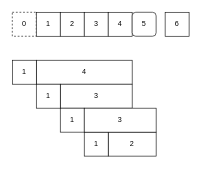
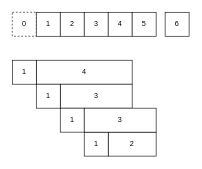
node "5": shape rounded rectangle -> rectangle
